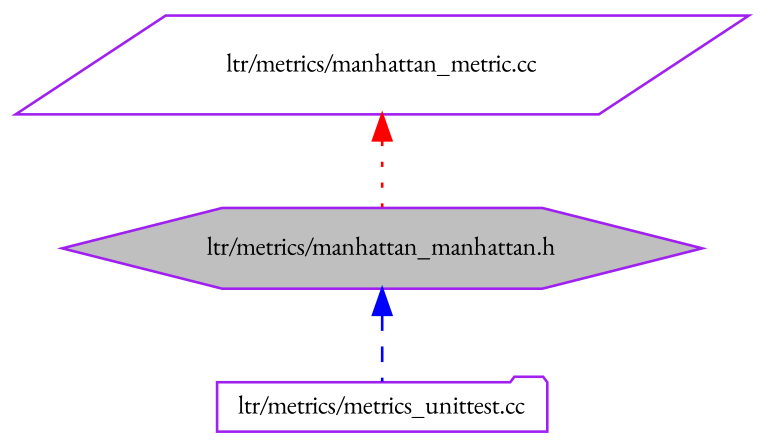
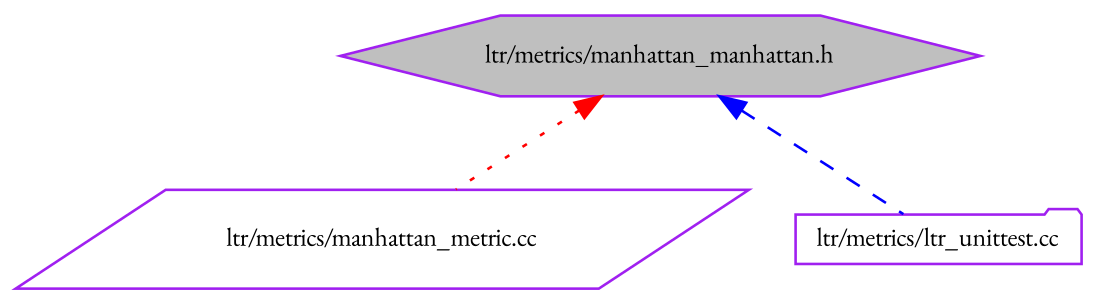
edge "ltr/metrics/manhattan_manhattan.h" -> "ltr/metrics/manhattan_metric.cc": reversed
node "ltr/metrics/metrics_unittest.cc": label "ltr/metrics/metrics_unittest.cc" -> "ltr/metrics/ltr_unittest.cc"
